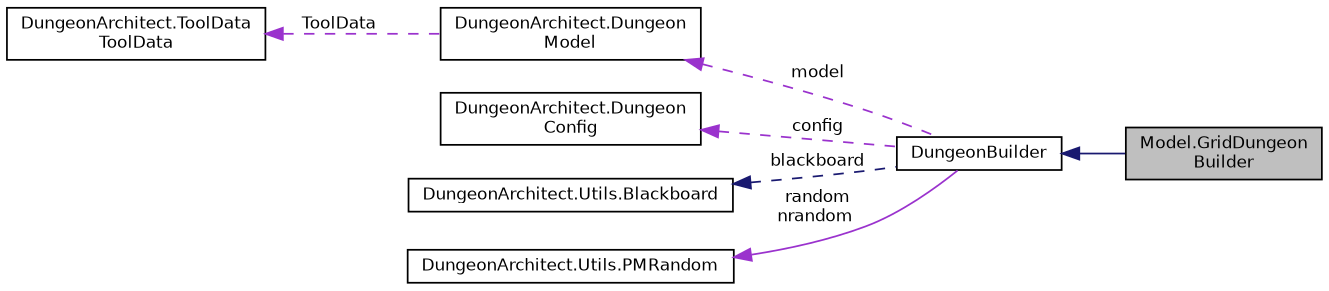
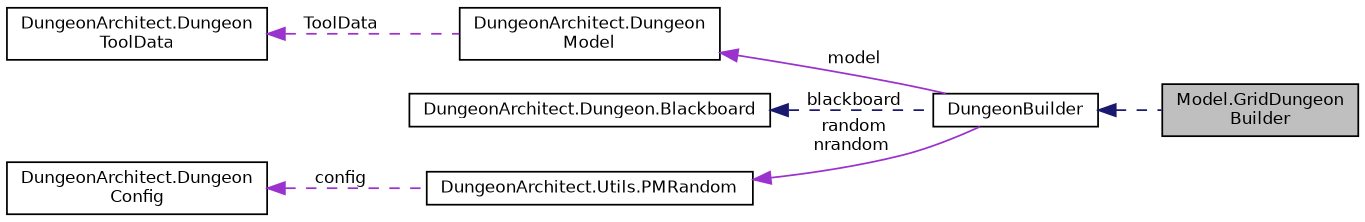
node "DungeonArchitect.ToolData ToolData": label "DungeonArchitect.ToolData ToolData" -> "DungeonArchitect.Dungeon ToolData"
edge "DungeonBuilder" -> "DungeonArchitect.Dungeon Model": style dashed -> solid
edge "DungeonBuilder" -> "DungeonArchitect.Dungeon Config": now "DungeonArchitect.Utils.PMRandom" -> "DungeonArchitect.Dungeon Config"
edge "Model.GridDungeon Builder" -> "DungeonBuilder": style solid -> dashed
node "DungeonArchitect.Utils.Blackboard": label "DungeonArchitect.Utils.Blackboard" -> "DungeonArchitect.Dungeon.Blackboard"
